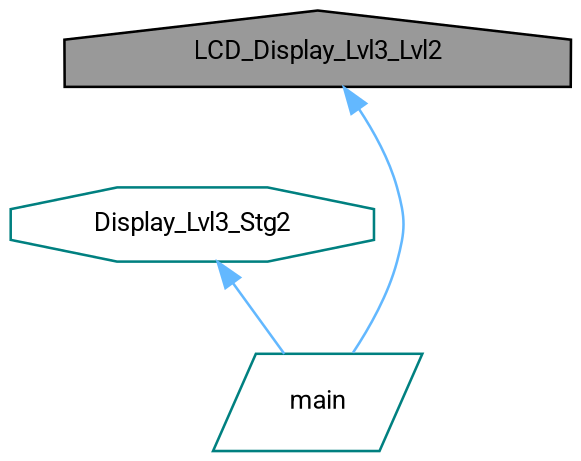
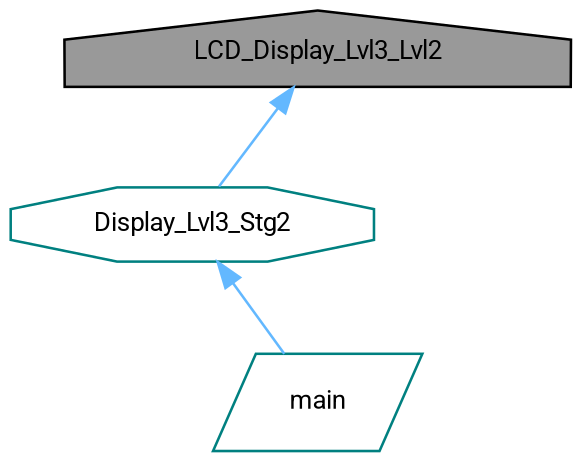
edge "main" -> "LCD_Display_Lvl3_Lvl2": now "Display_Lvl3_Stg2" -> "LCD_Display_Lvl3_Lvl2"
